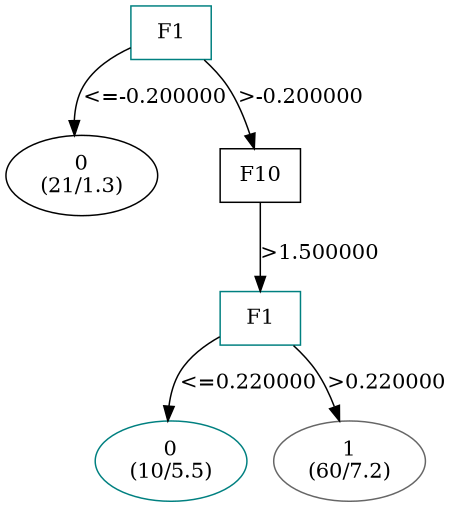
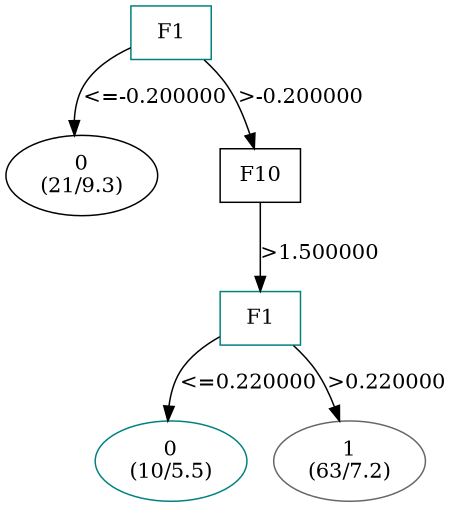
node "0 (21/1.3)": label "0 (21/1.3)" -> "0 (21/9.3)"
node "1 (60/7.2)": label "1 (60/7.2)" -> "1 (63/7.2)"
